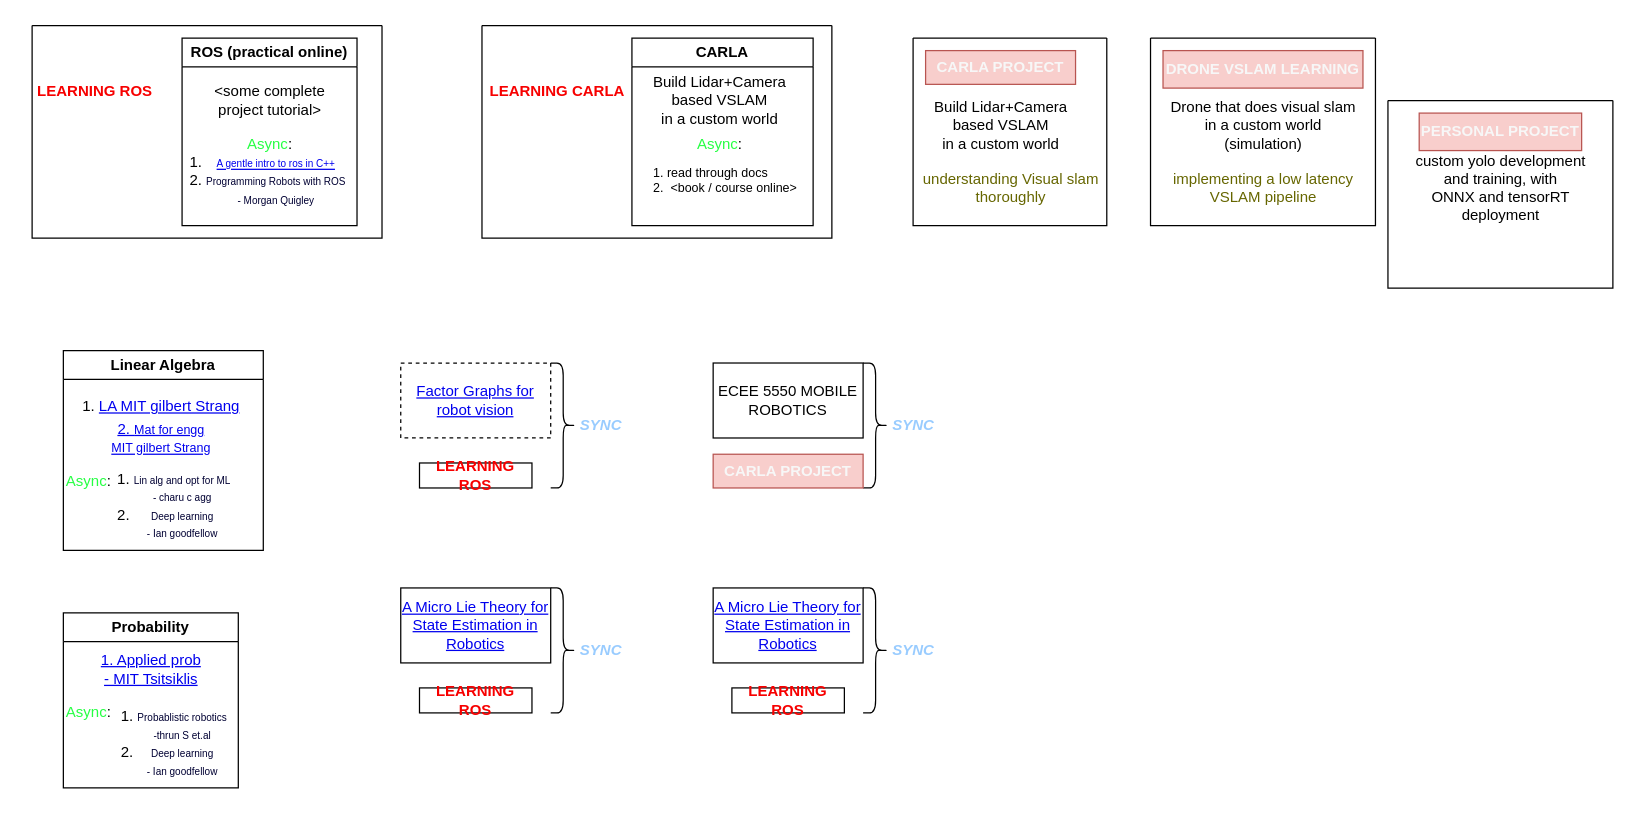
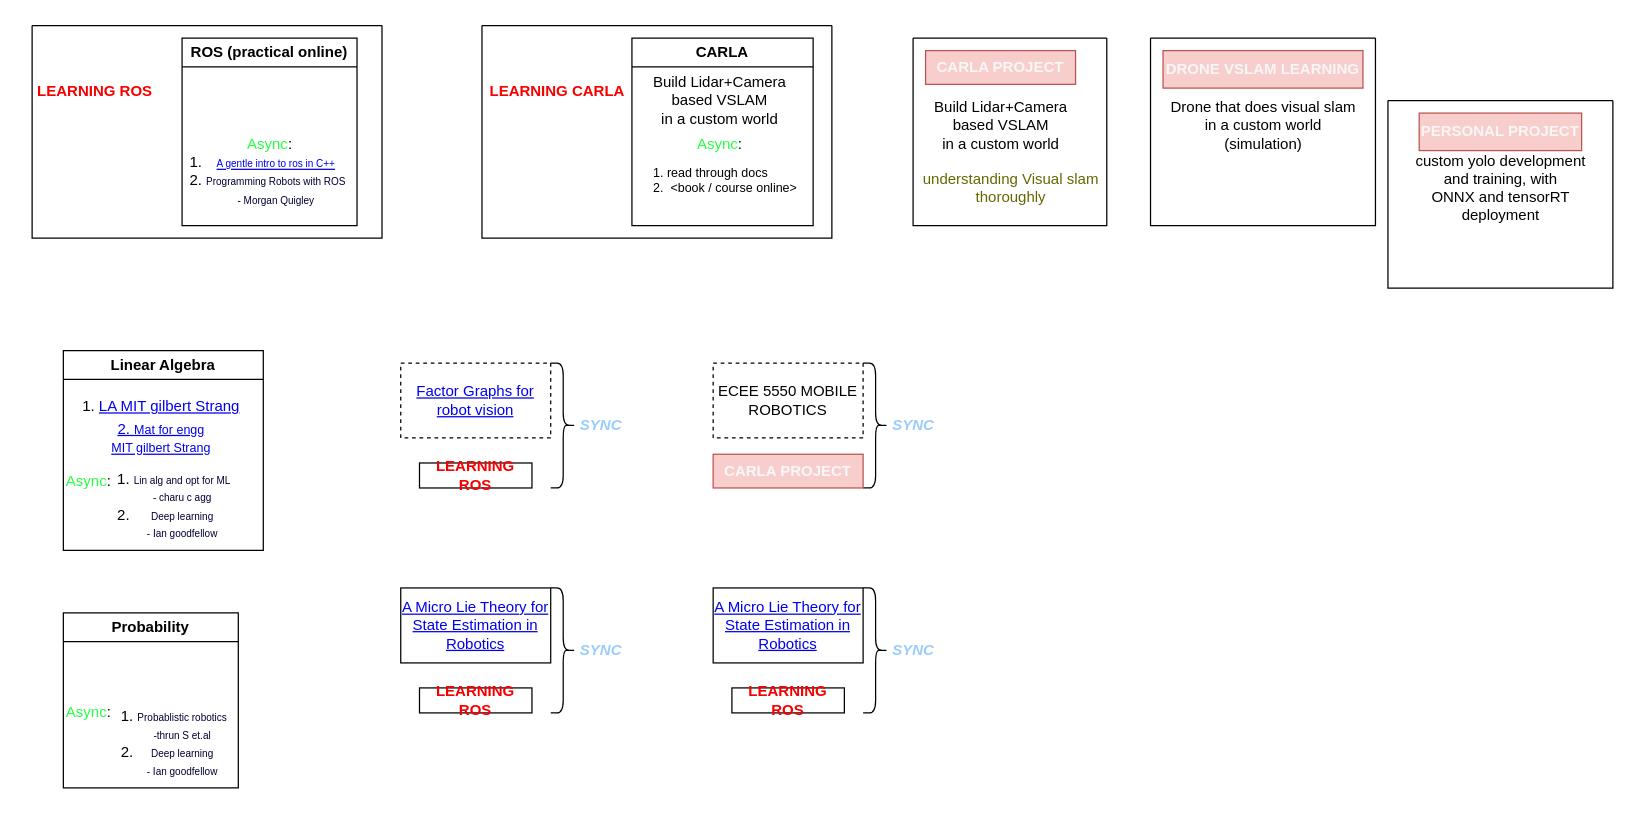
node "<some complete project tutorial>": removed
node "implementing a low latency VSLAM pipeline": removed
node "ECEE 5550 MOBILE ROBOTICS": style solid -> dashed
node "1. Applied prob - MIT Tsitsiklis": removed
